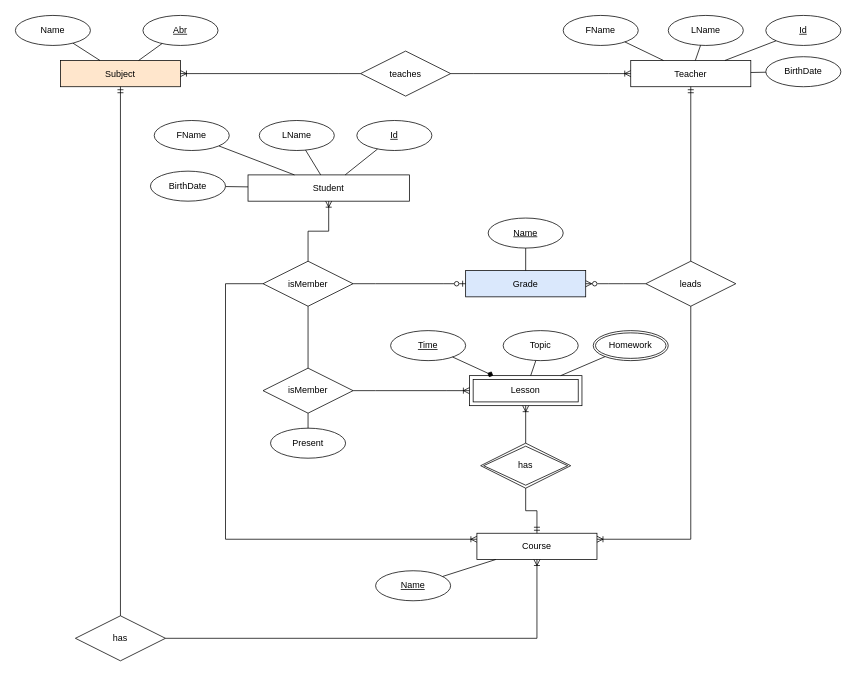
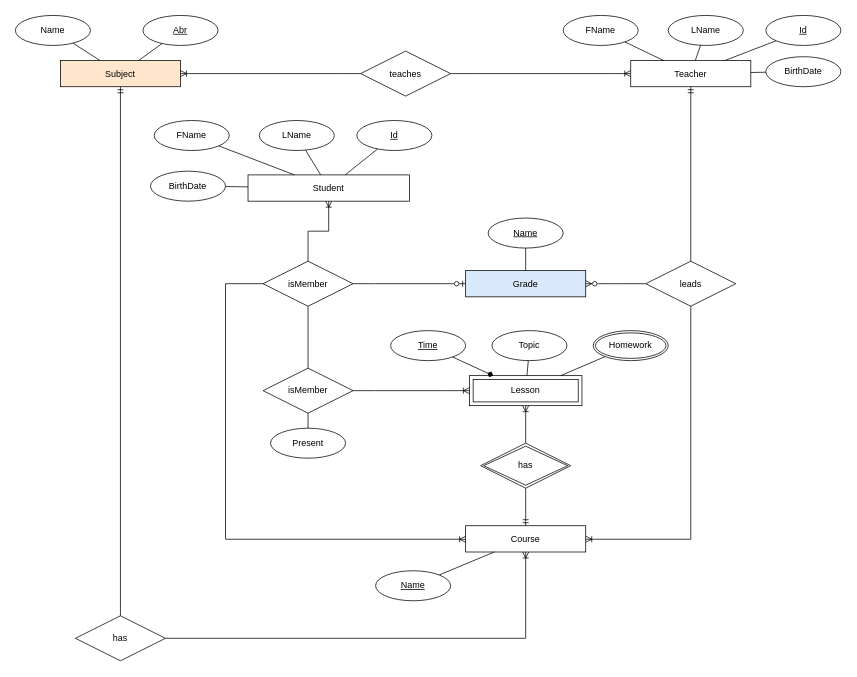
node "Topic": moved (540, 345) -> (529, 345)
node "Course": moved (537, 546) -> (525, 539)
